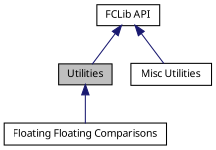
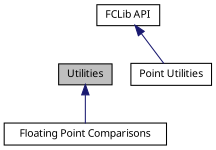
edge "Utilities" -> "FCLib API": removed
node "Misc Utilities": label "Misc Utilities" -> "Point Utilities"
node "Floating Floating Comparisons": label "Floating Floating Comparisons" -> "Floating Point Comparisons"
